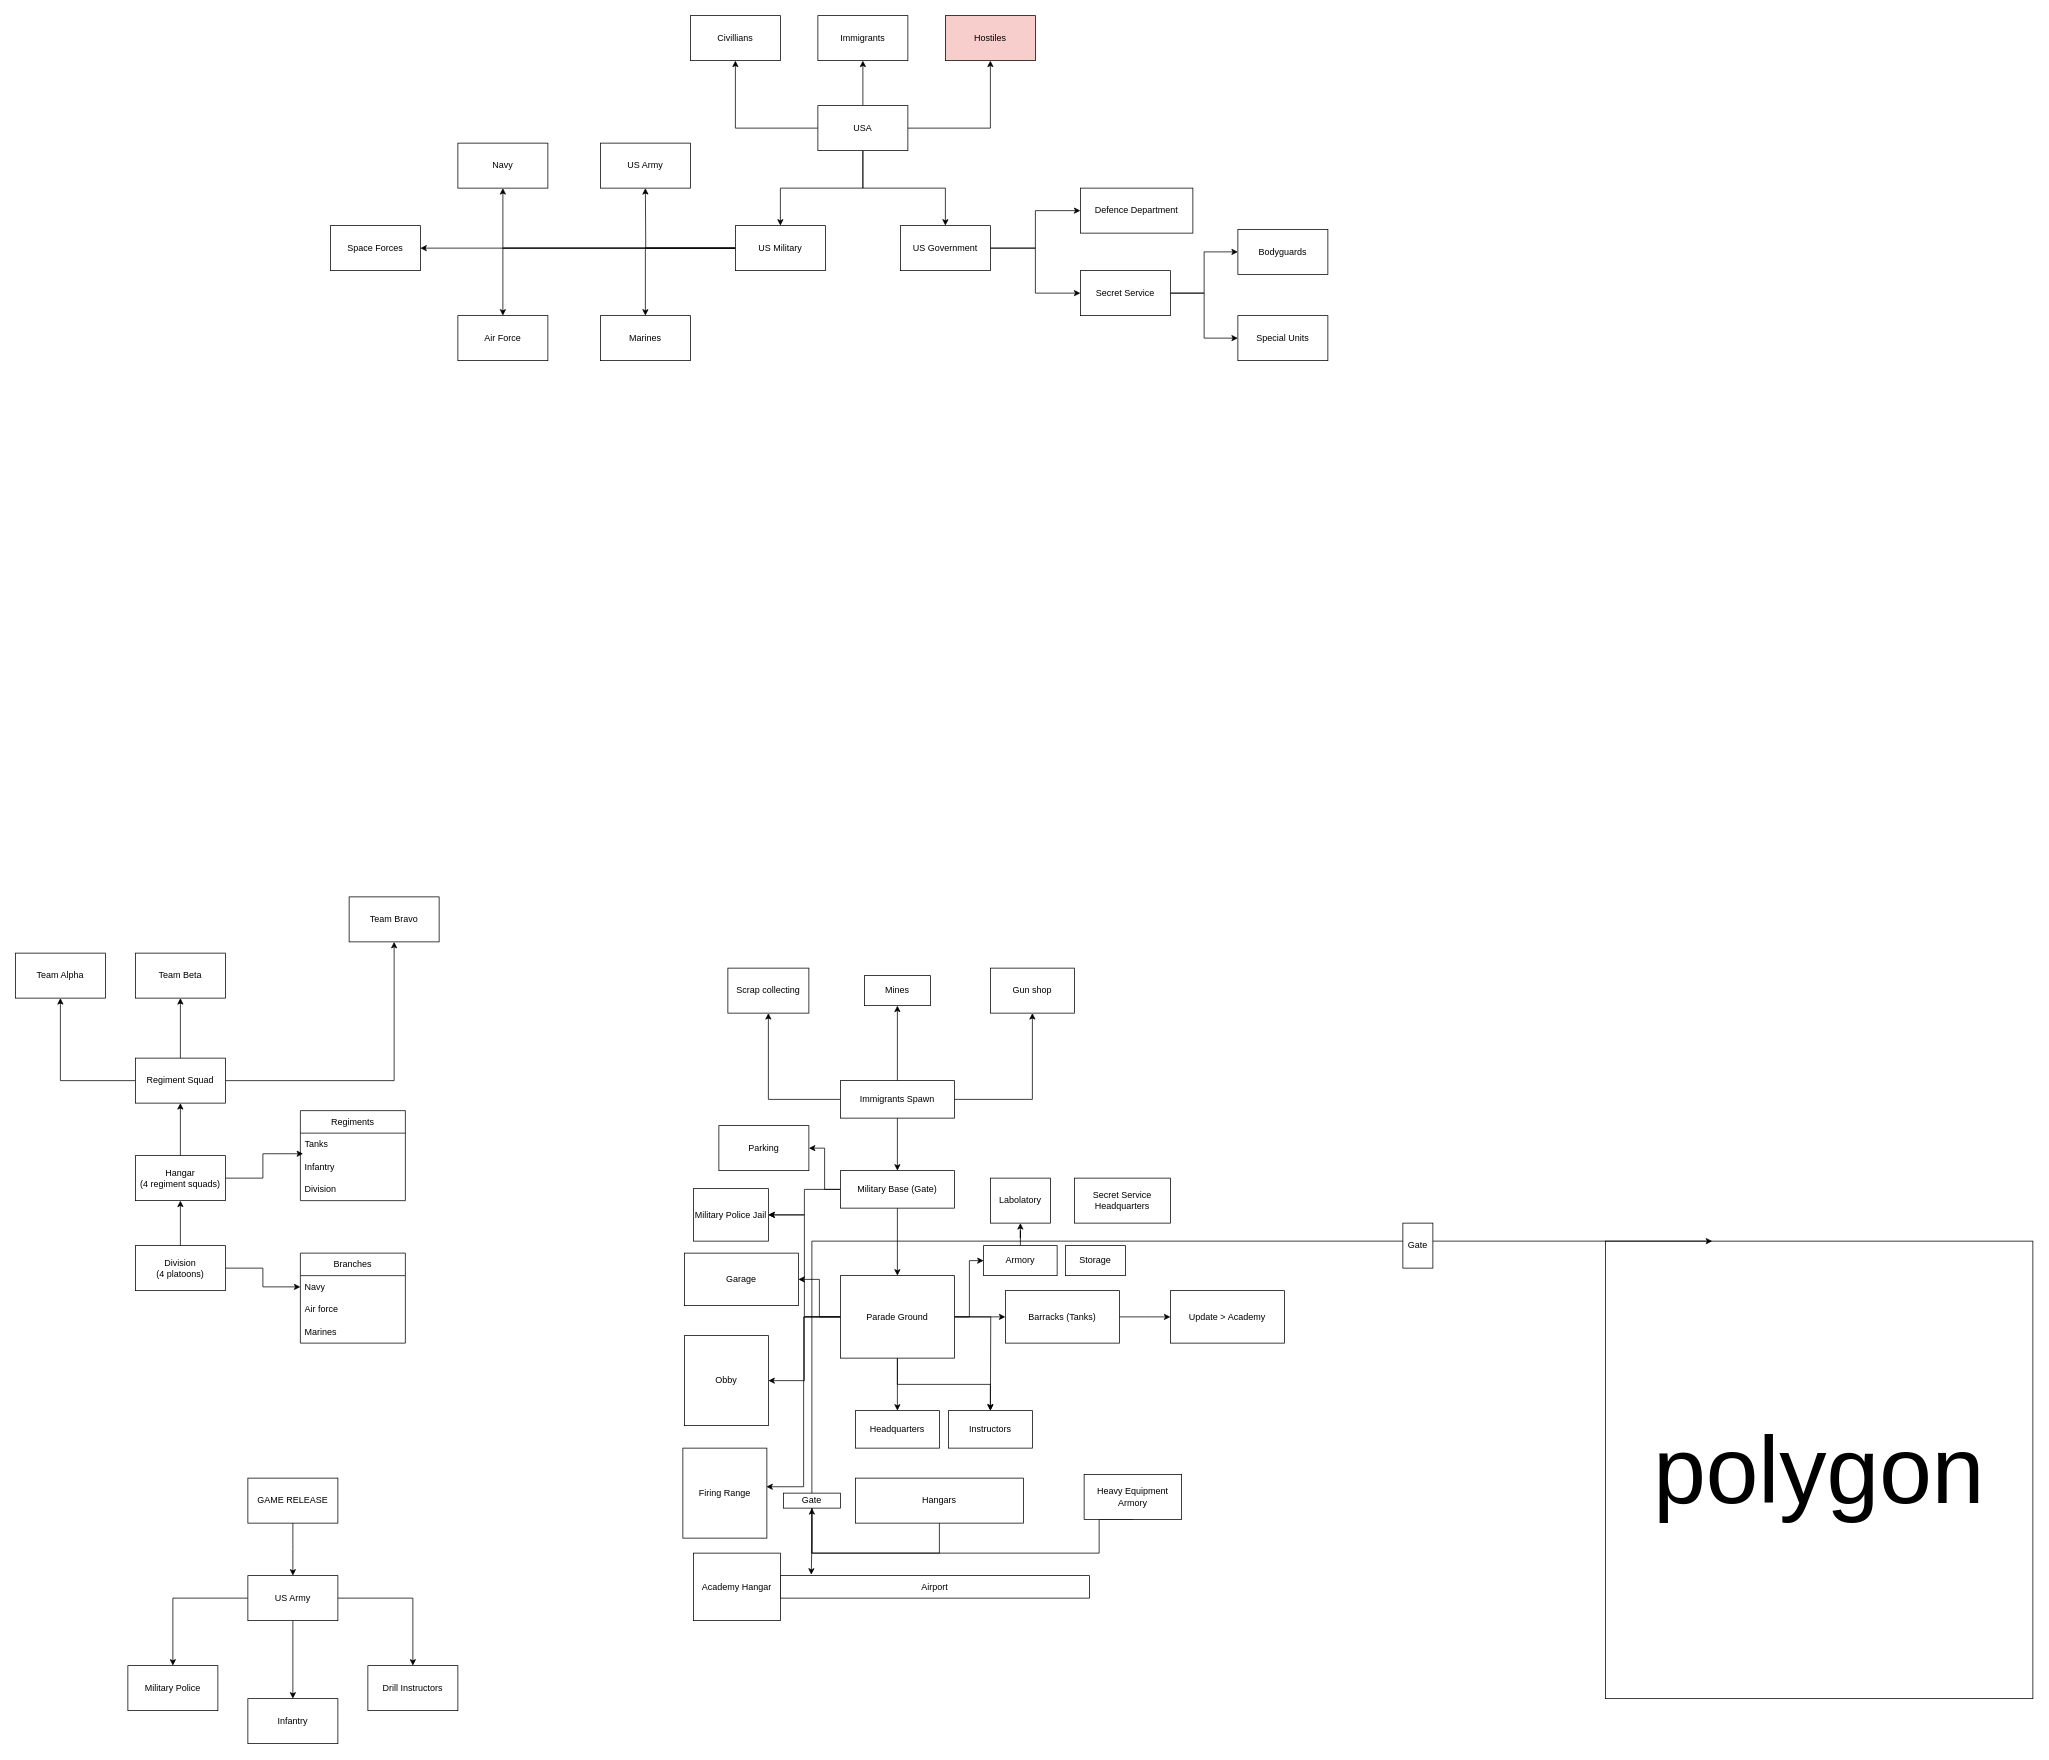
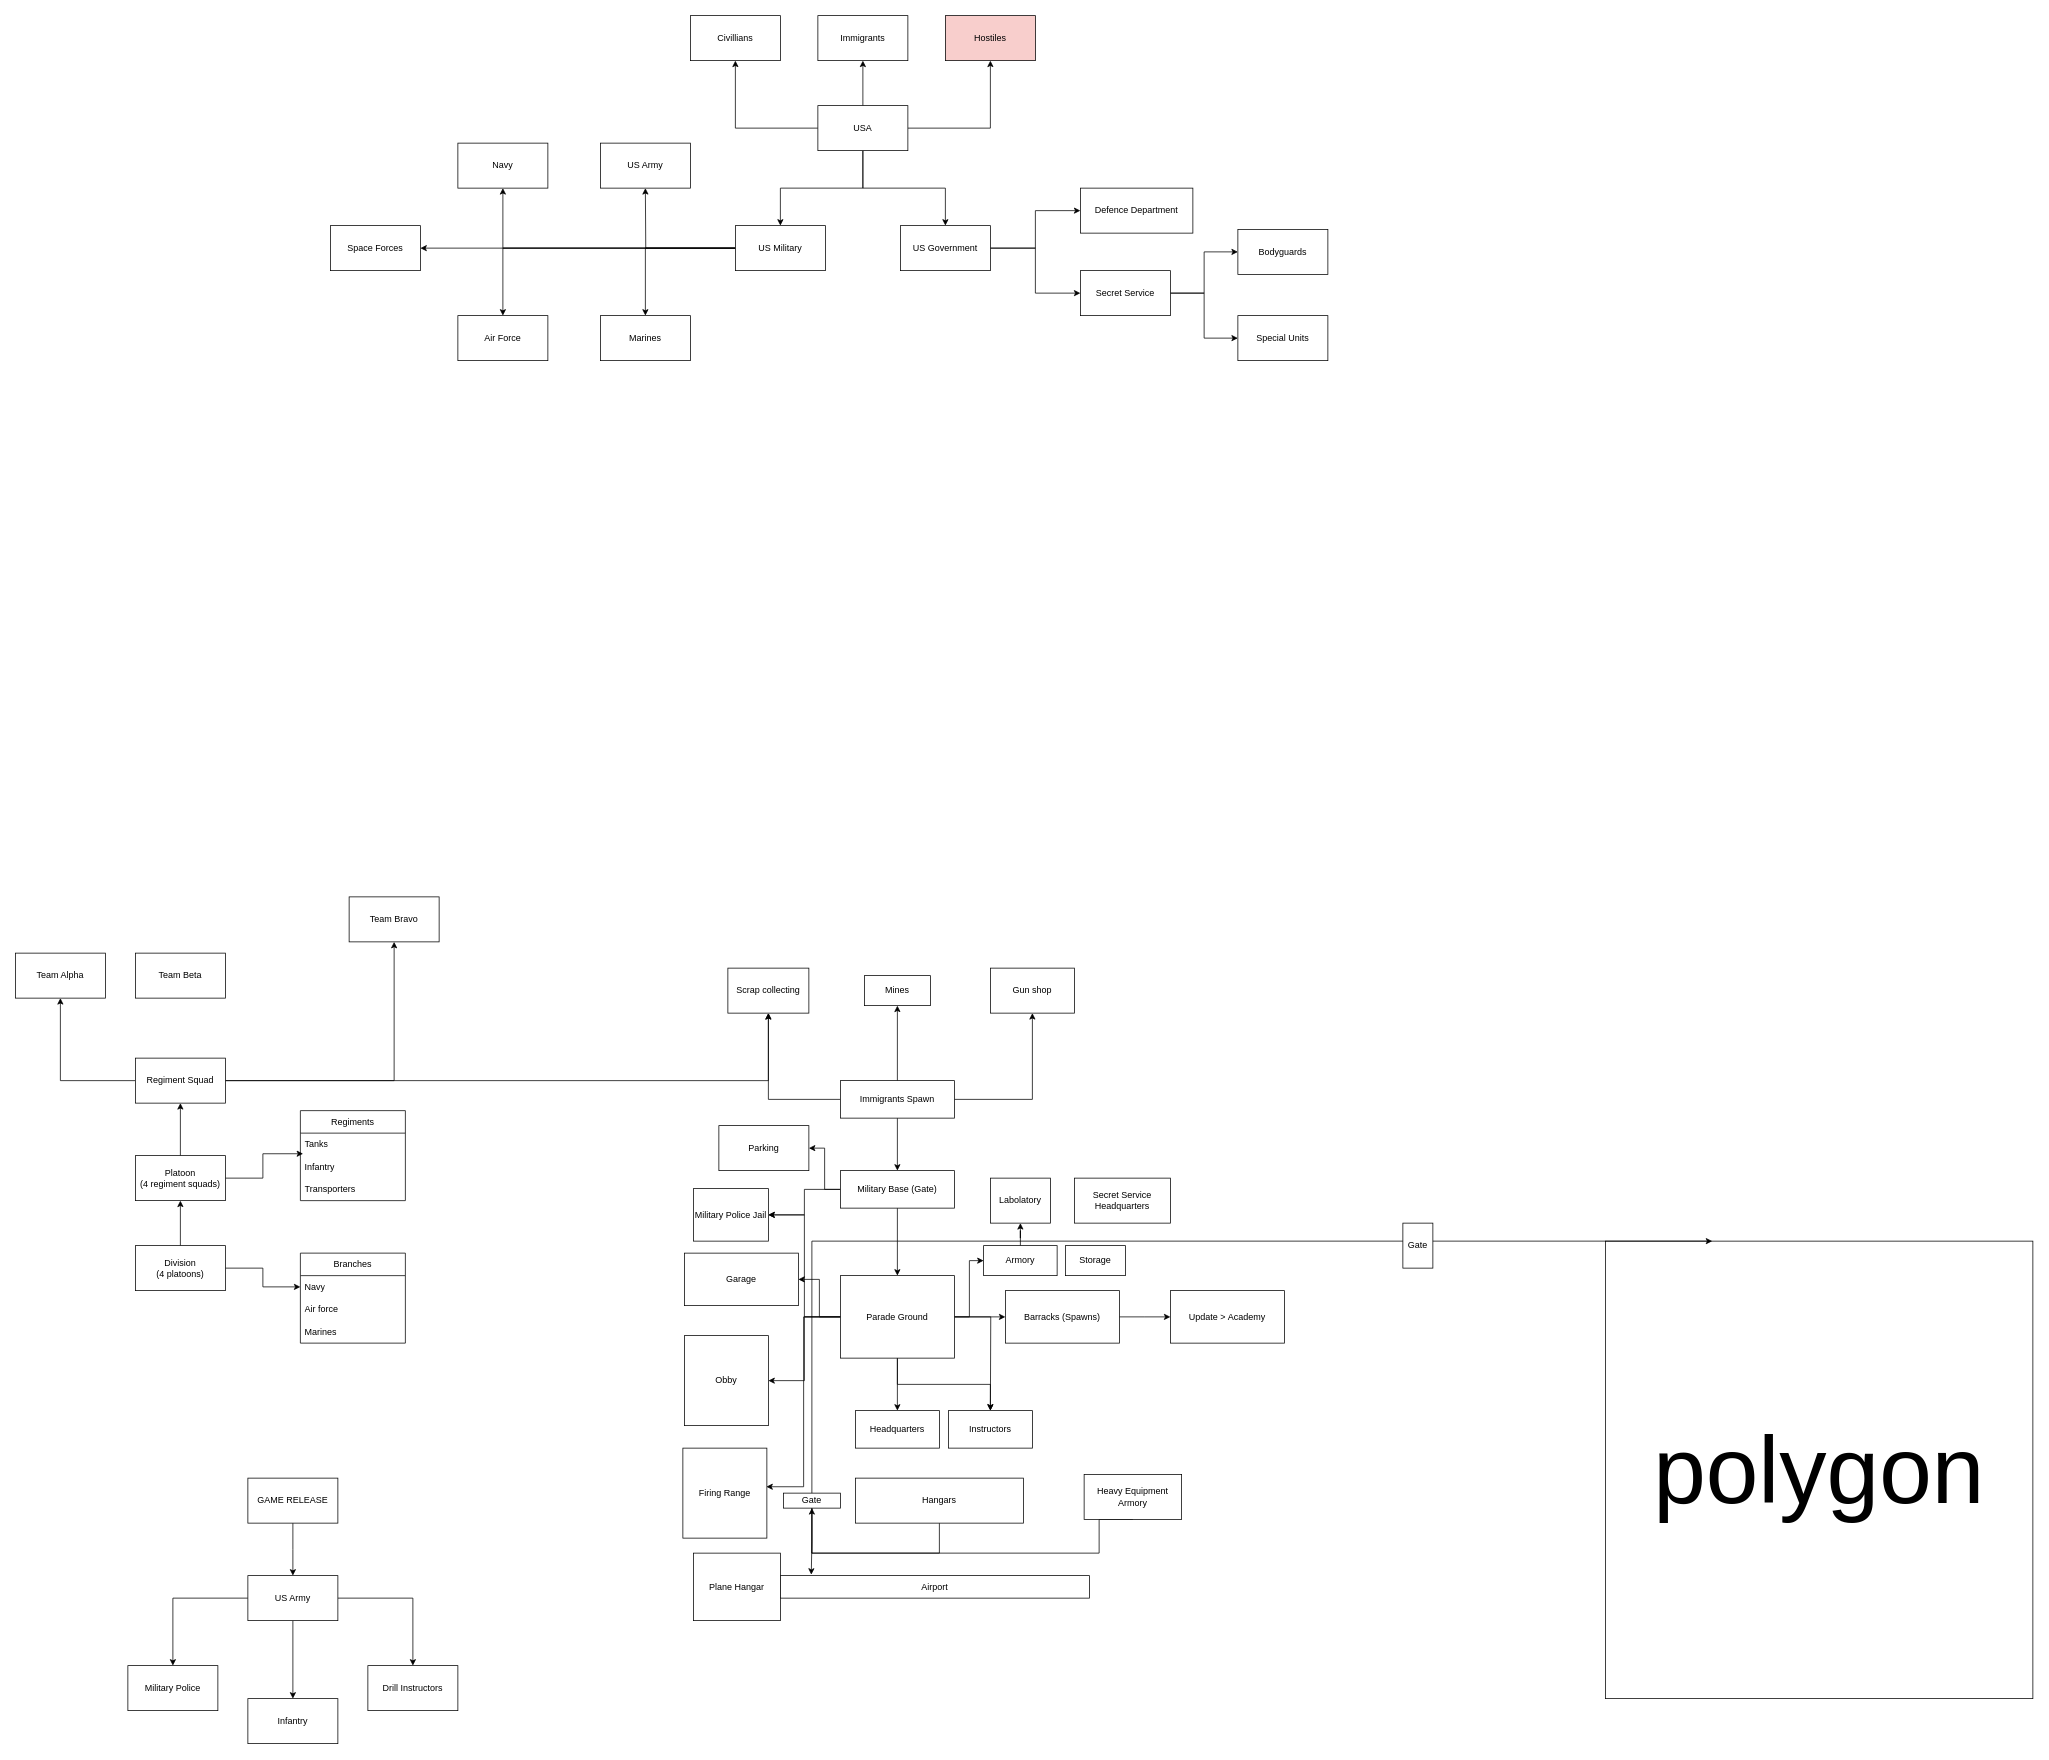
edge "Regiment Squad" -> "Team Beta": now "Regiment Squad" -> "Scrap collecting"
node "Hangar (4 regiment squads)": label "Hangar (4 regiment squads)" -> "Platoon (4 regiment squads)"
node "Division": label "Division" -> "Transporters"
node "Barracks (Tanks)": label "Barracks (Tanks)" -> "Barracks (Spawns)"
node "Academy Hangar": label "Academy Hangar" -> "Plane Hangar"
